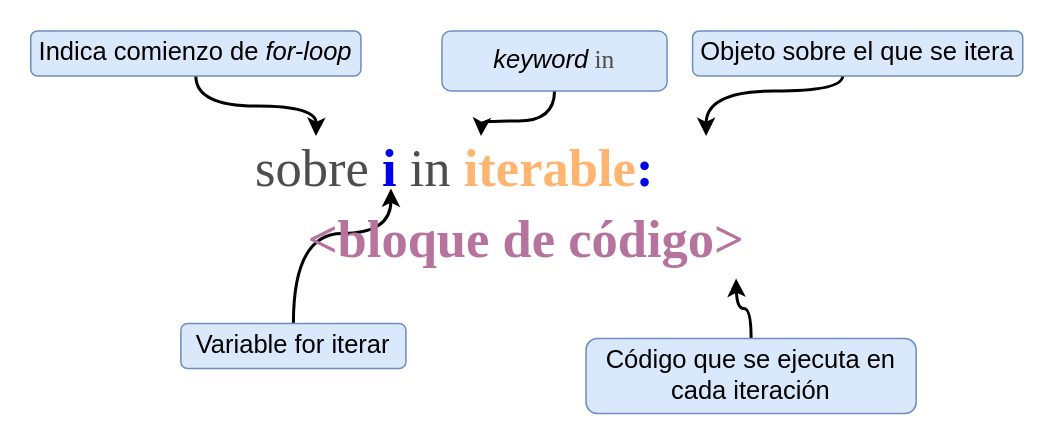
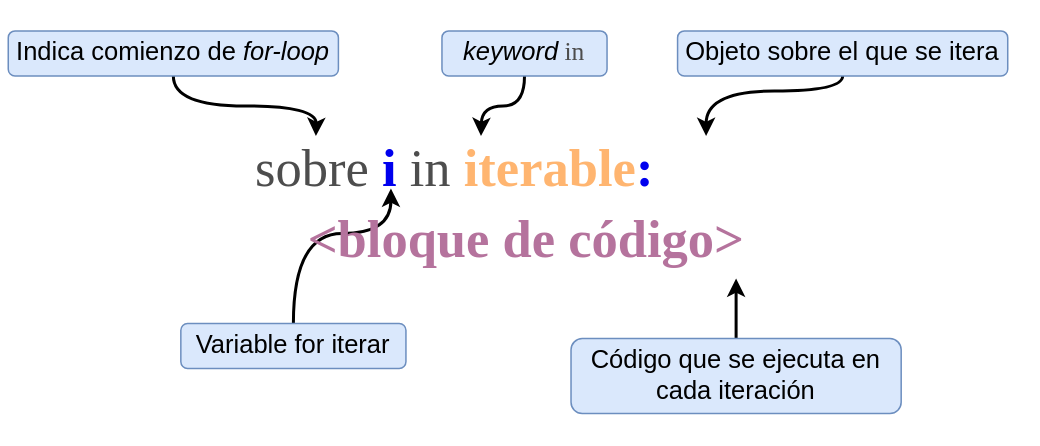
node "Indica comienzo de for-loop": moved (196, 53) -> (173, 53)
node "Objeto sobre el que se itera": moved (857, 53) -> (842, 53)
node "keyword in": size 225x60 -> 165x45
node "Código que se ejecuta en cada iteración": moved (751, 376) -> (736, 376)
